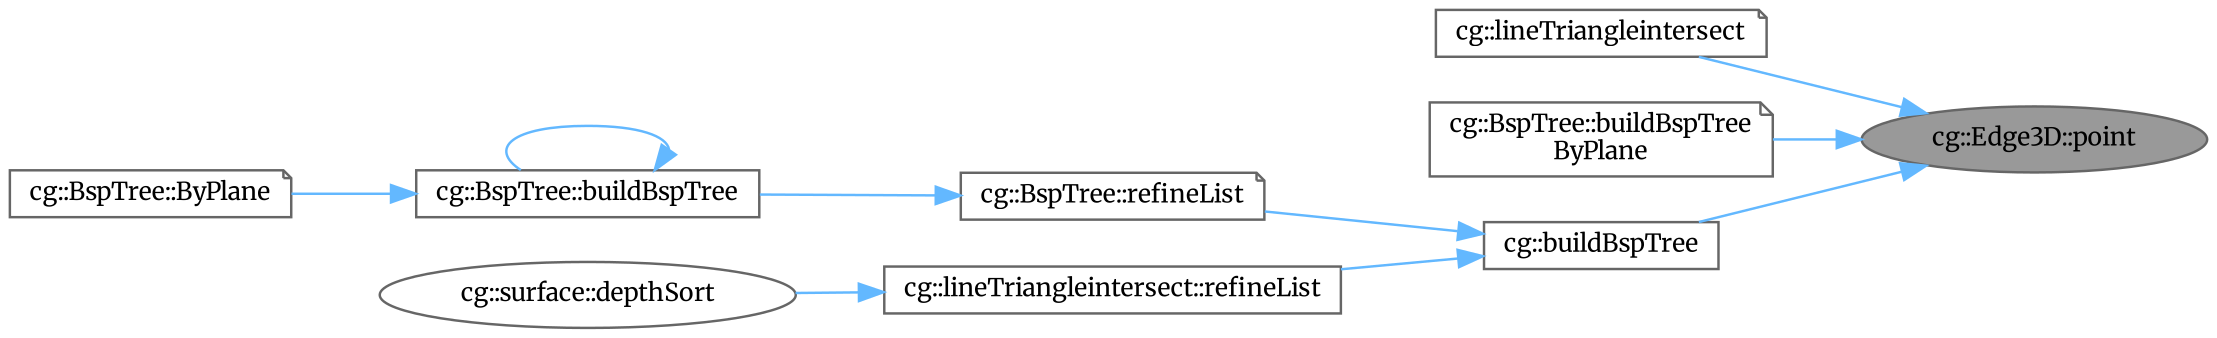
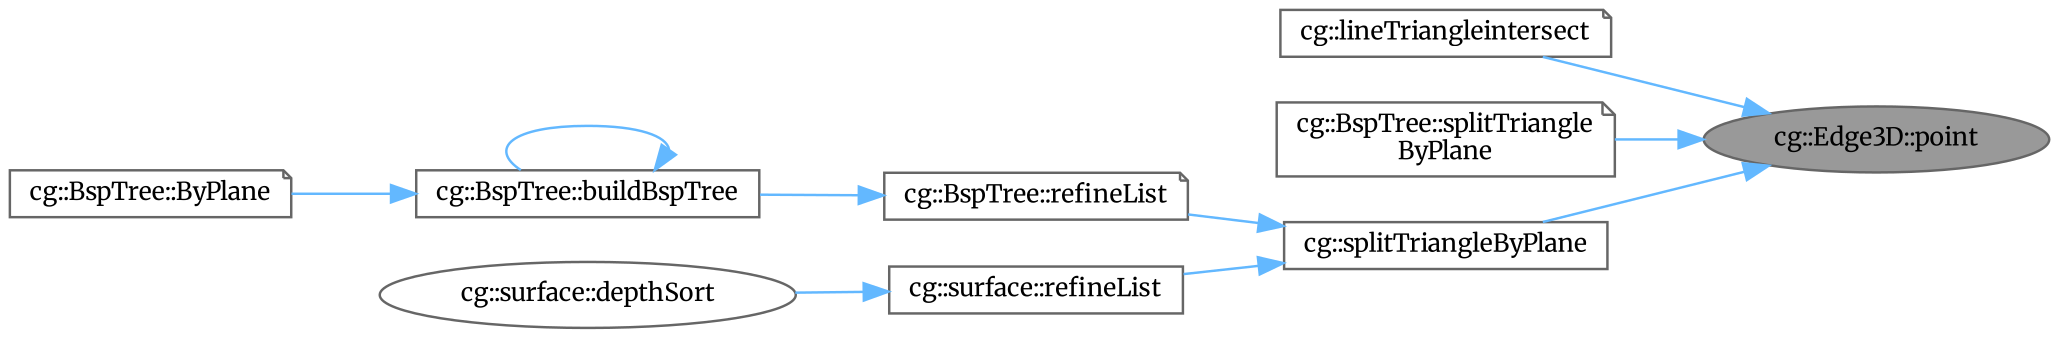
node "cg::BspTree::buildBspTree ByPlane": label "cg::BspTree::buildBspTree ByPlane" -> "cg::BspTree::splitTriangle ByPlane"
node "cg::buildBspTree": label "cg::buildBspTree" -> "cg::splitTriangleByPlane"
node "cg::lineTriangleintersect::refineList": label "cg::lineTriangleintersect::refineList" -> "cg::surface::refineList"
